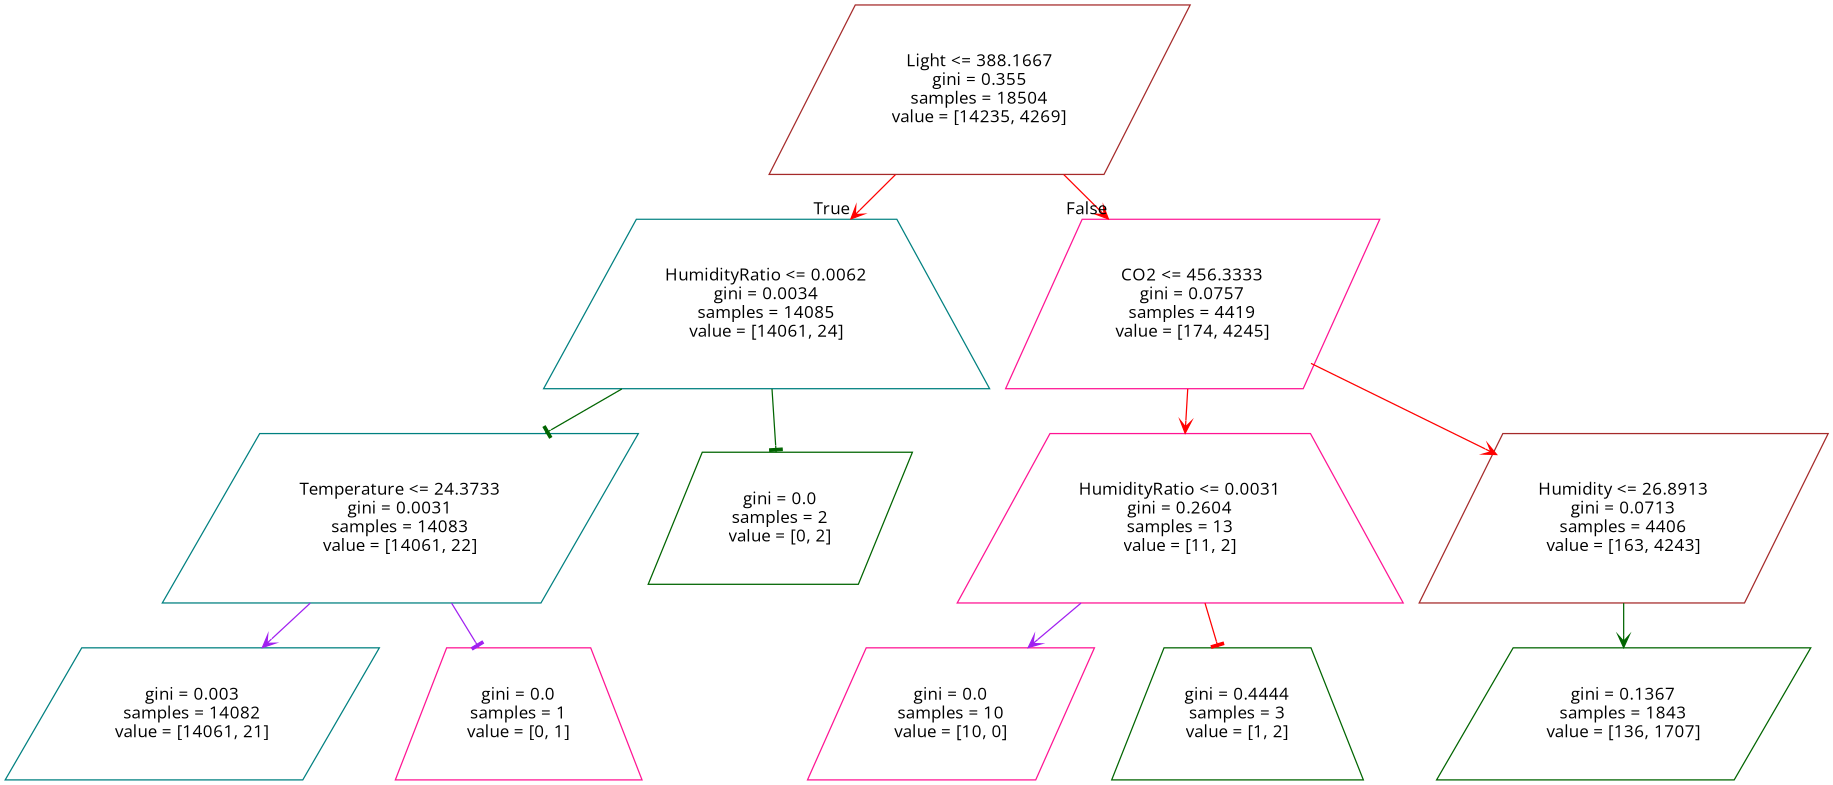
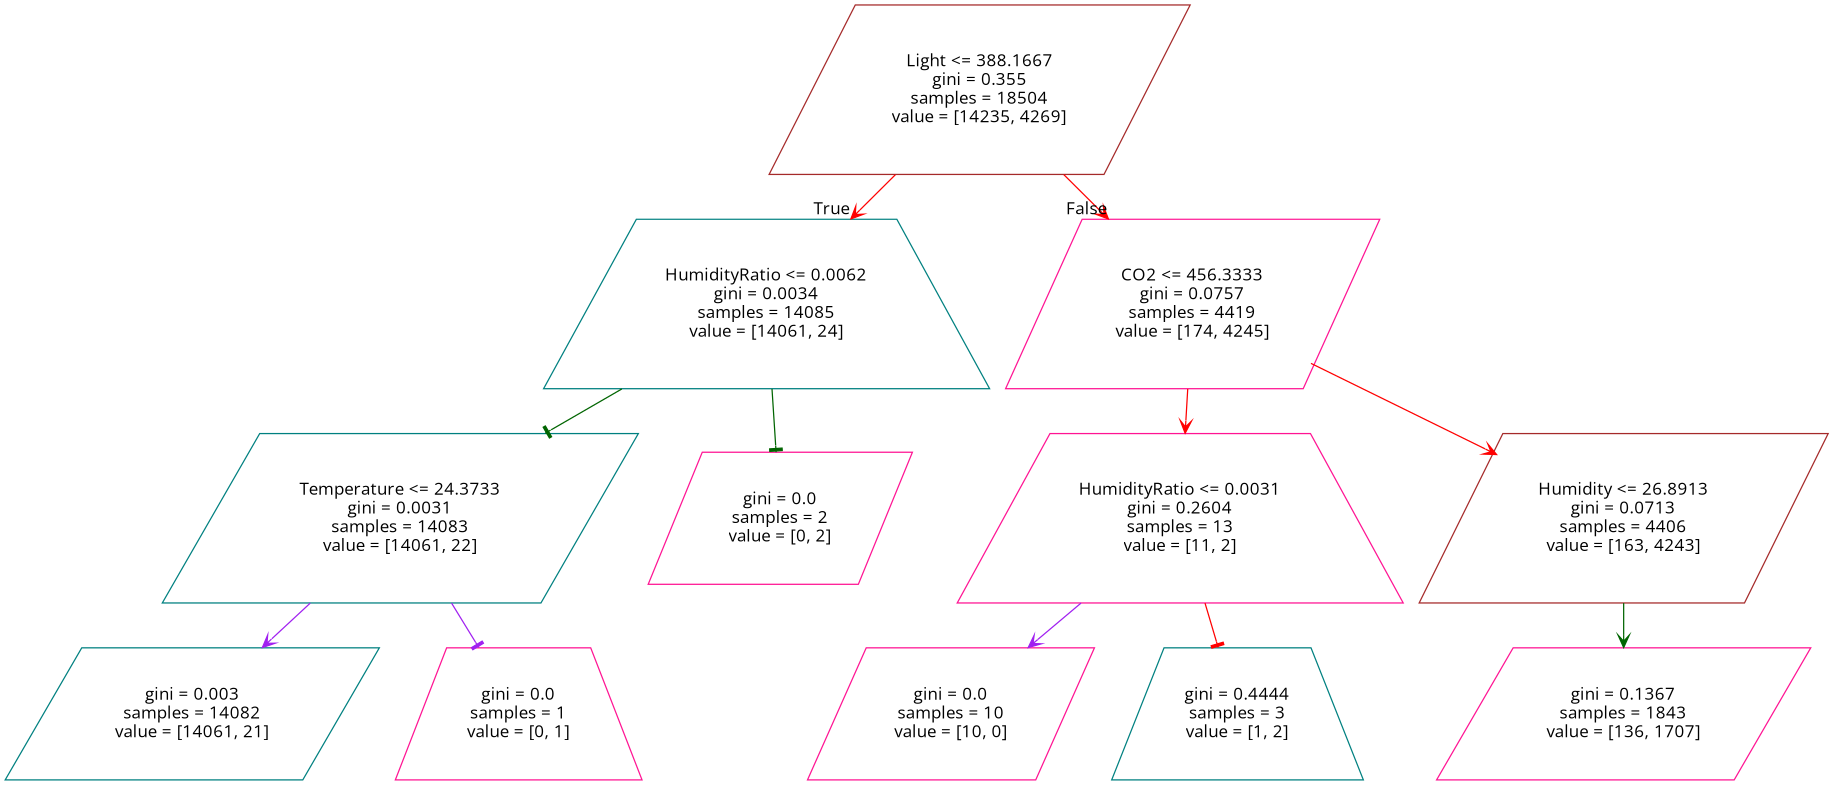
node "gini = 0.0 samples = 2 value = [0, 2]": color darkgreen -> deeppink
node "gini = 0.4444 samples = 3 value = [1, 2]": color darkgreen -> teal
node "gini = 0.1367 samples = 1843 value = [136, 1707]": color darkgreen -> deeppink
